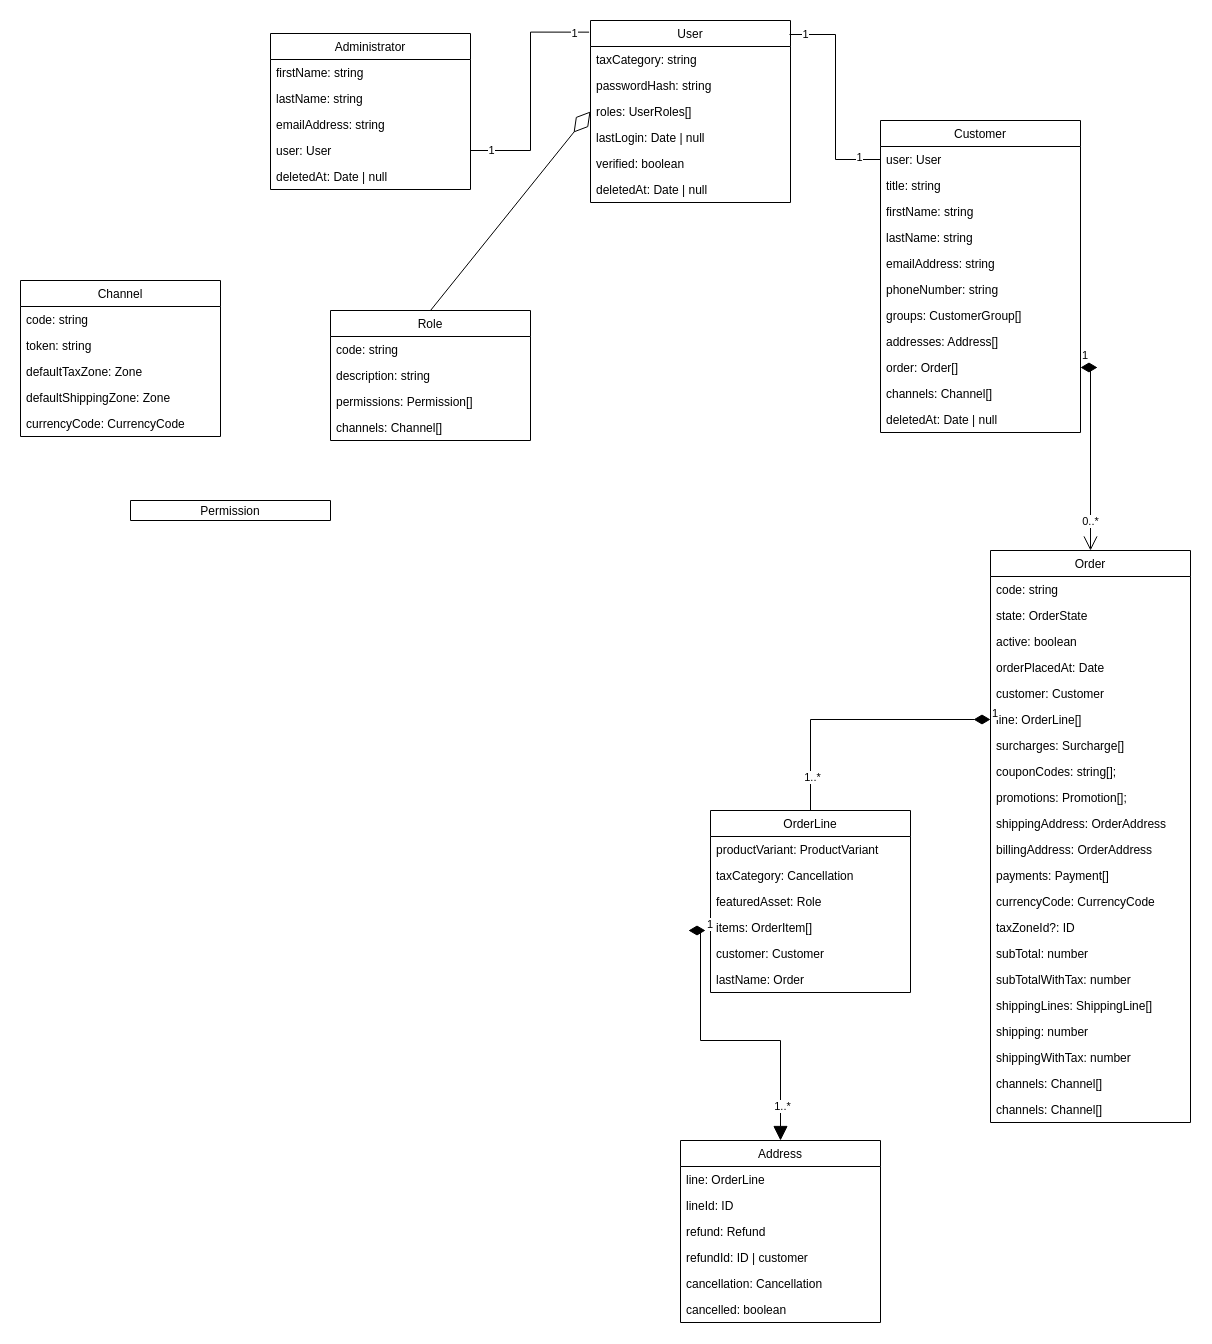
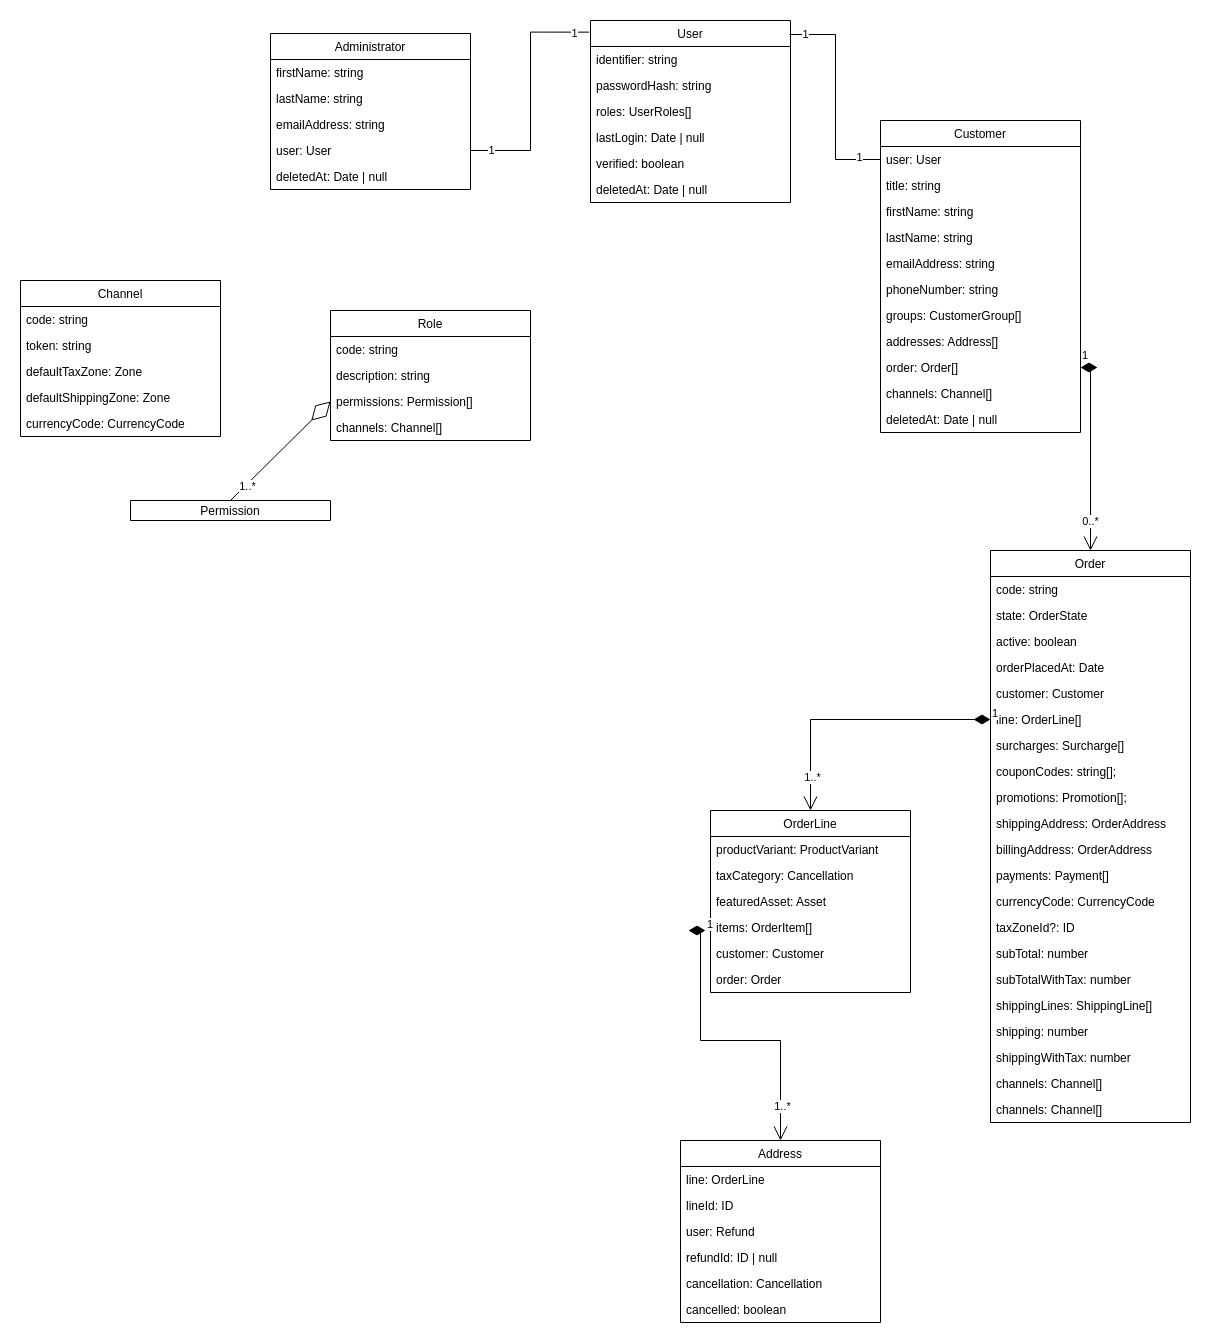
node "taxCategory: string": label "taxCategory: string" -> "identifier: string"
edge "Role" -> "roles: UserRoles[]": removed
edge "Permission" -> "permissions: Permission[]": added, label "1..*"
edge "OrderLine" -> "line: OrderLine[]": arrowhead none -> open
node "featuredAsset: Role": label "featuredAsset: Role" -> "featuredAsset: Asset"
node "lastName: Order": label "lastName: Order" -> "order: Order"
edge "items: OrderItem[]" -- "Address": arrowhead block -> open
node "refund: Refund": label "refund: Refund" -> "user: Refund"
node "refundId: ID | customer": label "refundId: ID | customer" -> "refundId: ID | null"
